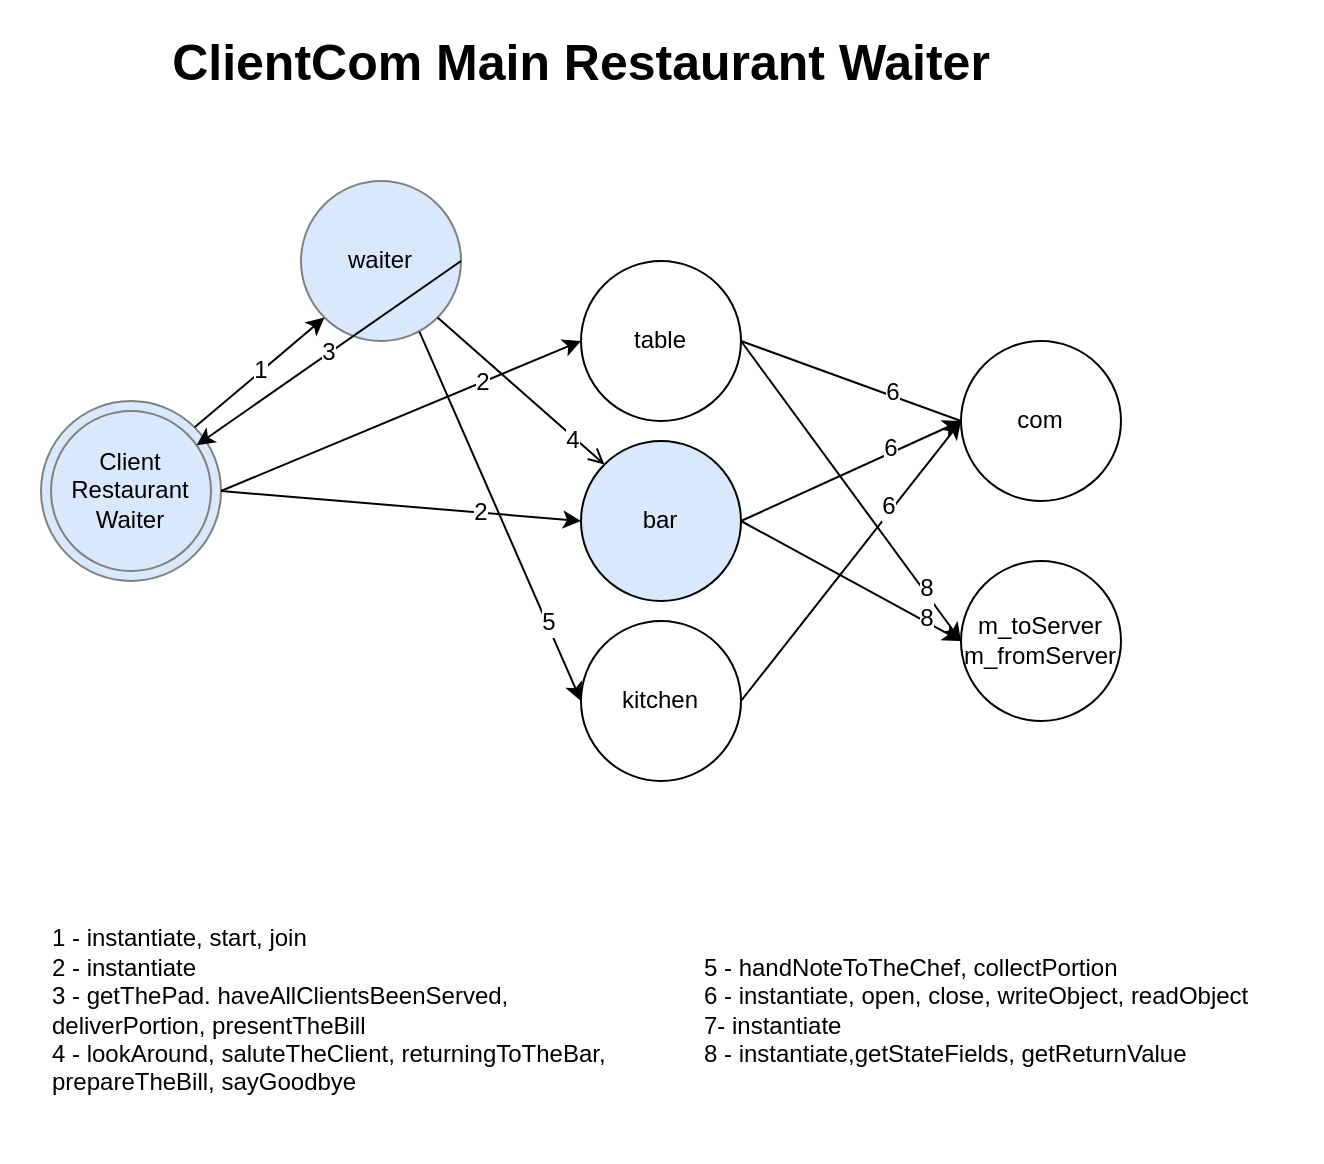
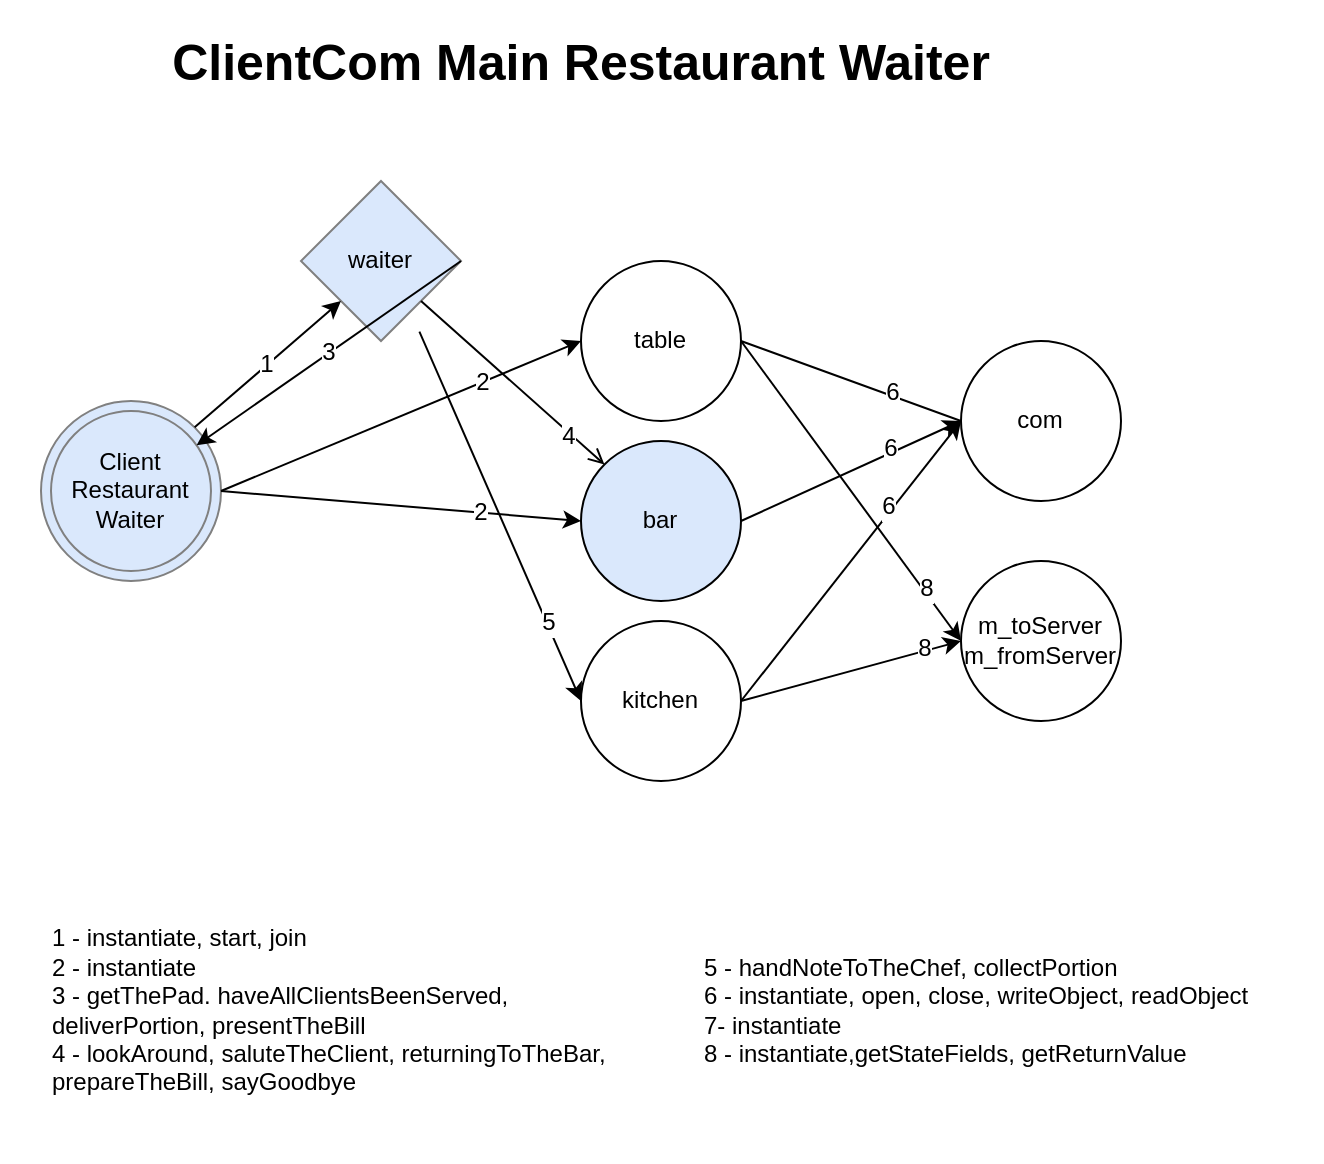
node "waiter": shape ellipse -> diamond
edge "bar" -> "m_toServer m_fromServer": removed, label "8"
edge "kitchen" -> "m_toServer m_fromServer": added, label "8"
